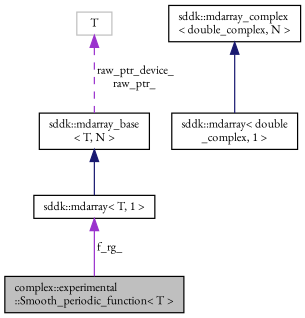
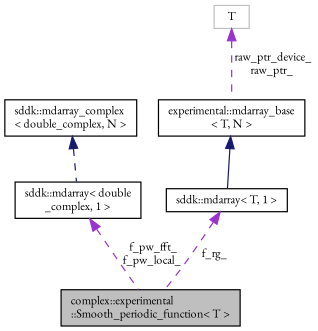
edge "sddk::mdarray< double _complex, 1 >" -> "sddk::mdarray_complex < double_complex, N >": style solid -> dashed
node "sddk::mdarray_base < T, N >": label "sddk::mdarray_base < T, N >" -> "experimental::mdarray_base < T, N >"
edge "complex::experimental ::Smooth_periodic_function< T >" -> "sddk::mdarray< T, 1 >": style solid -> dashed
edge "complex::experimental ::Smooth_periodic_function< T >" -> "sddk::mdarray< double _complex, 1 >": added, label "f_pw_fft_ f_pw_local_"
